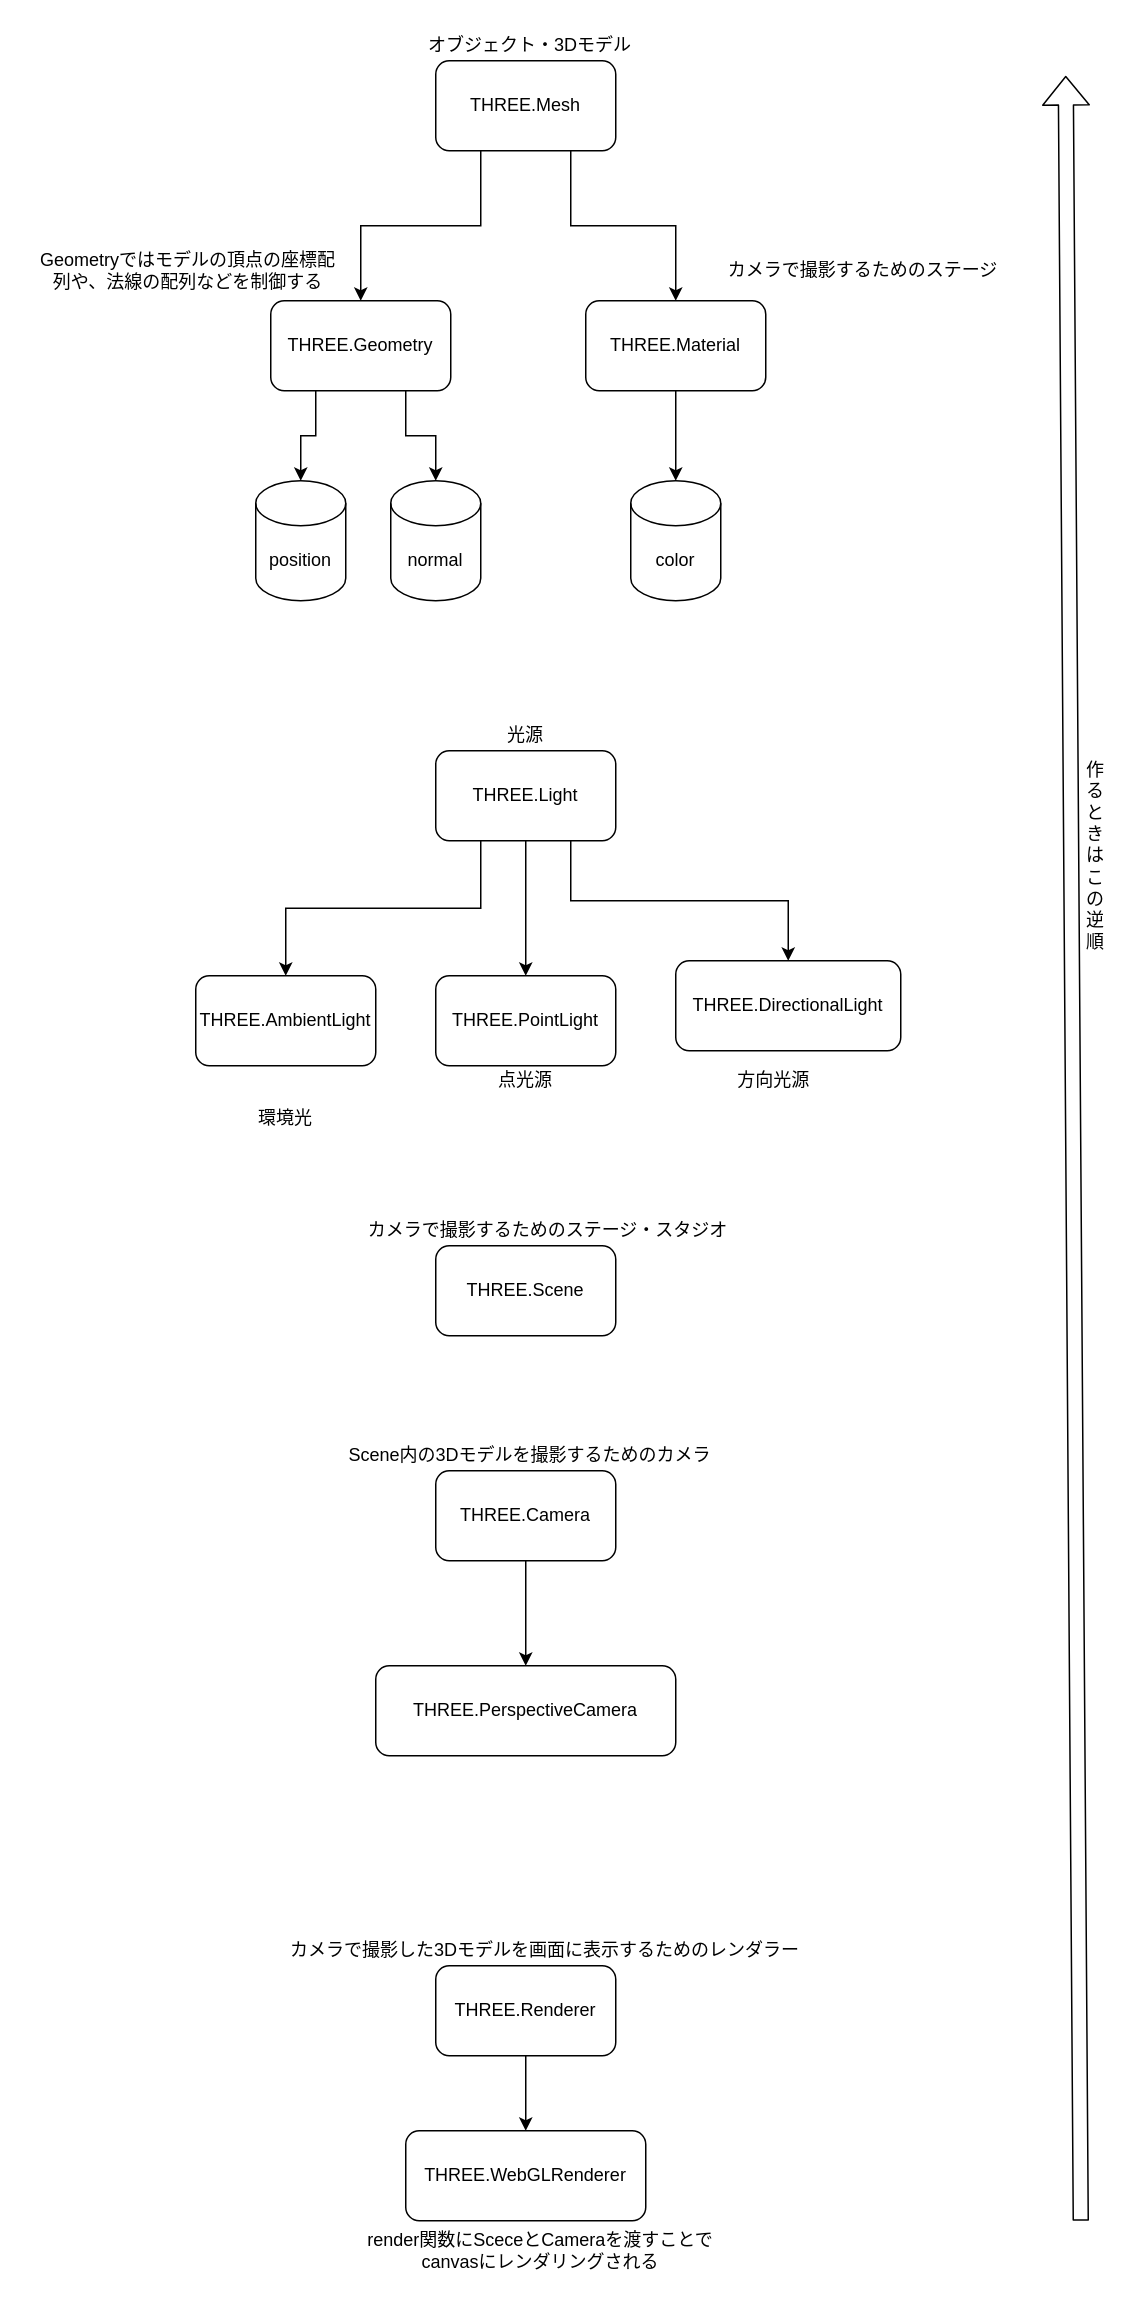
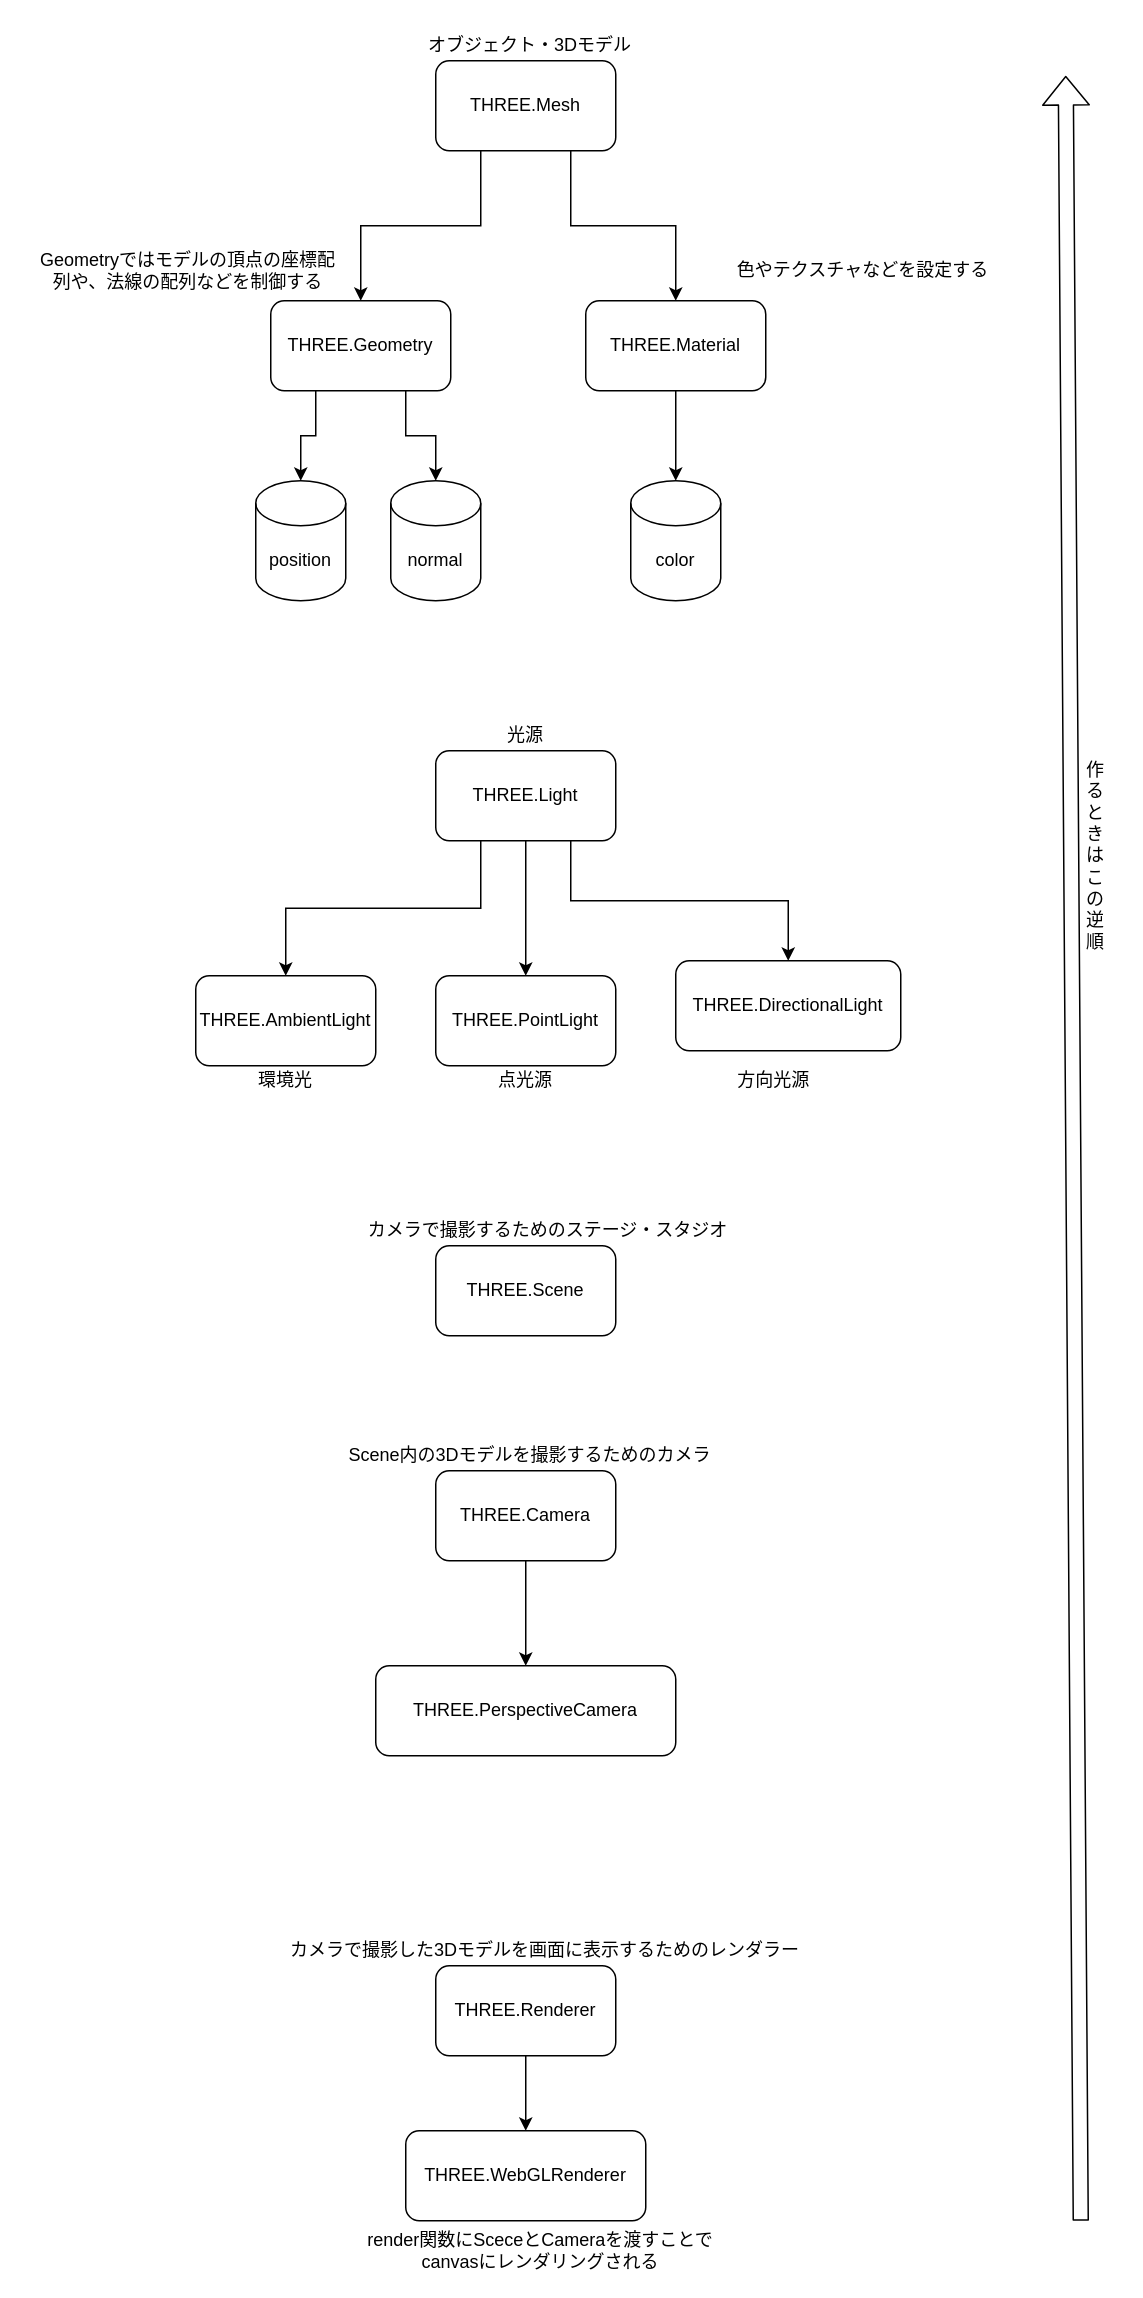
node "カメラで撮影するためのステージ": label "カメラで撮影するためのステージ" -> "色やテクスチャなどを設定する"
node "環境光": moved (286, 1118) -> (286, 1081)
